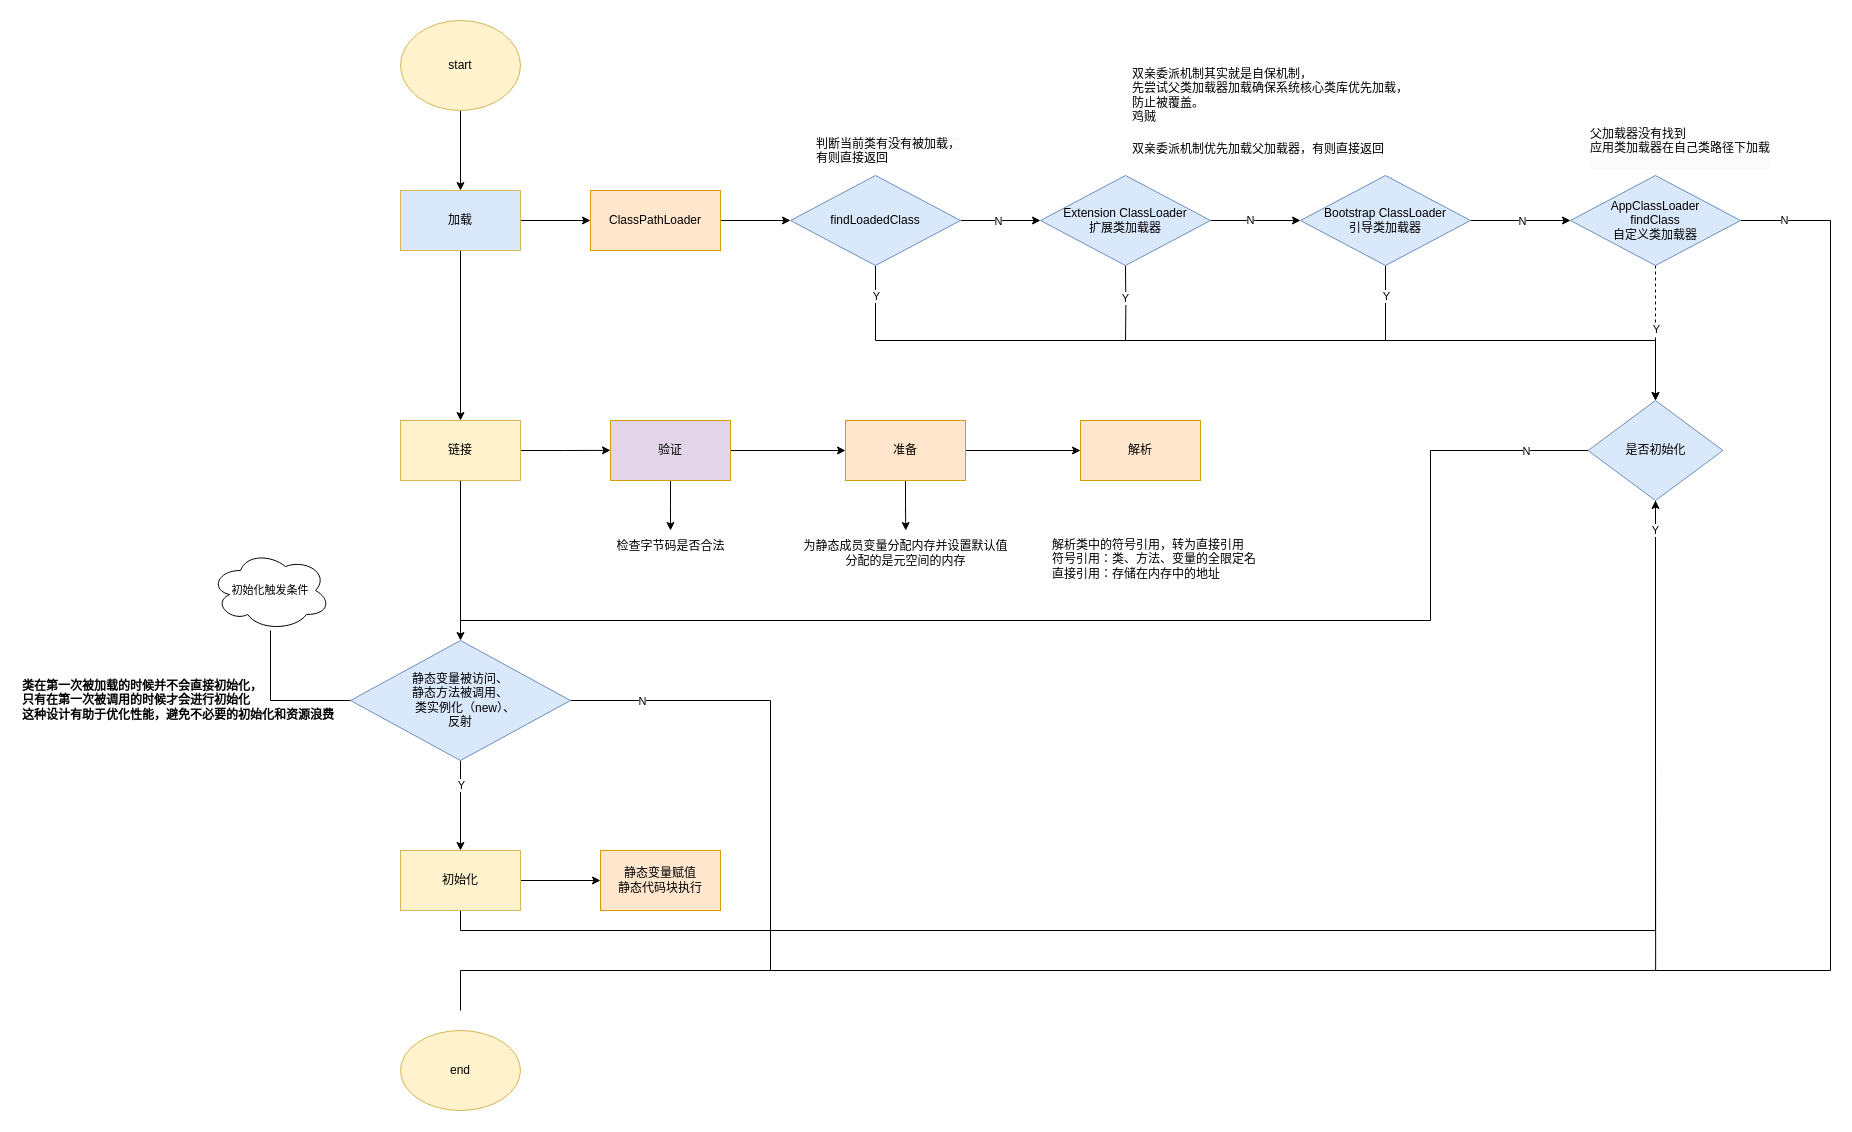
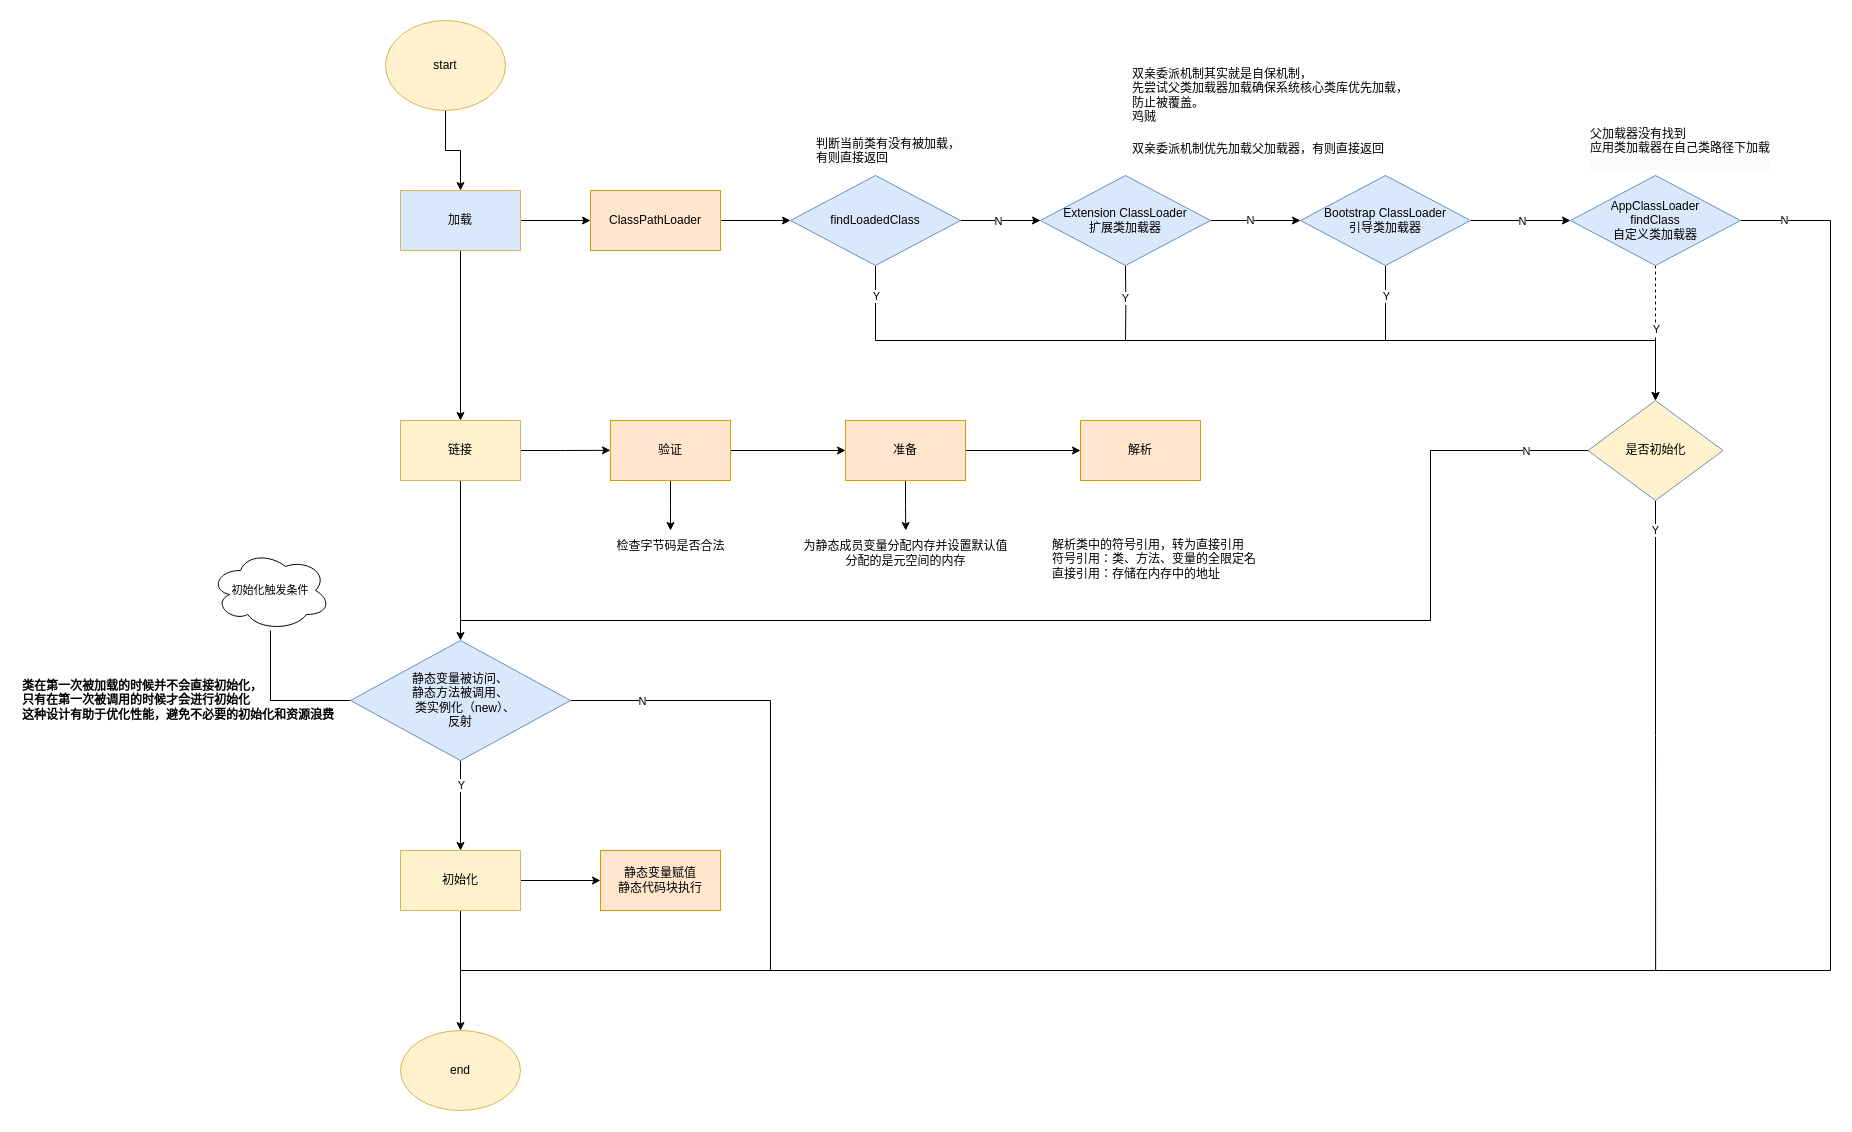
node "start": moved (461, 66) -> (446, 66)
node "验证": fillcolor #e1d5e7 -> #ffe6cc
node "是否初始化": fillcolor #dae8fc -> #fff2cc
edge "初始化" -> "是否初始化": now "初始化" -> "end"
